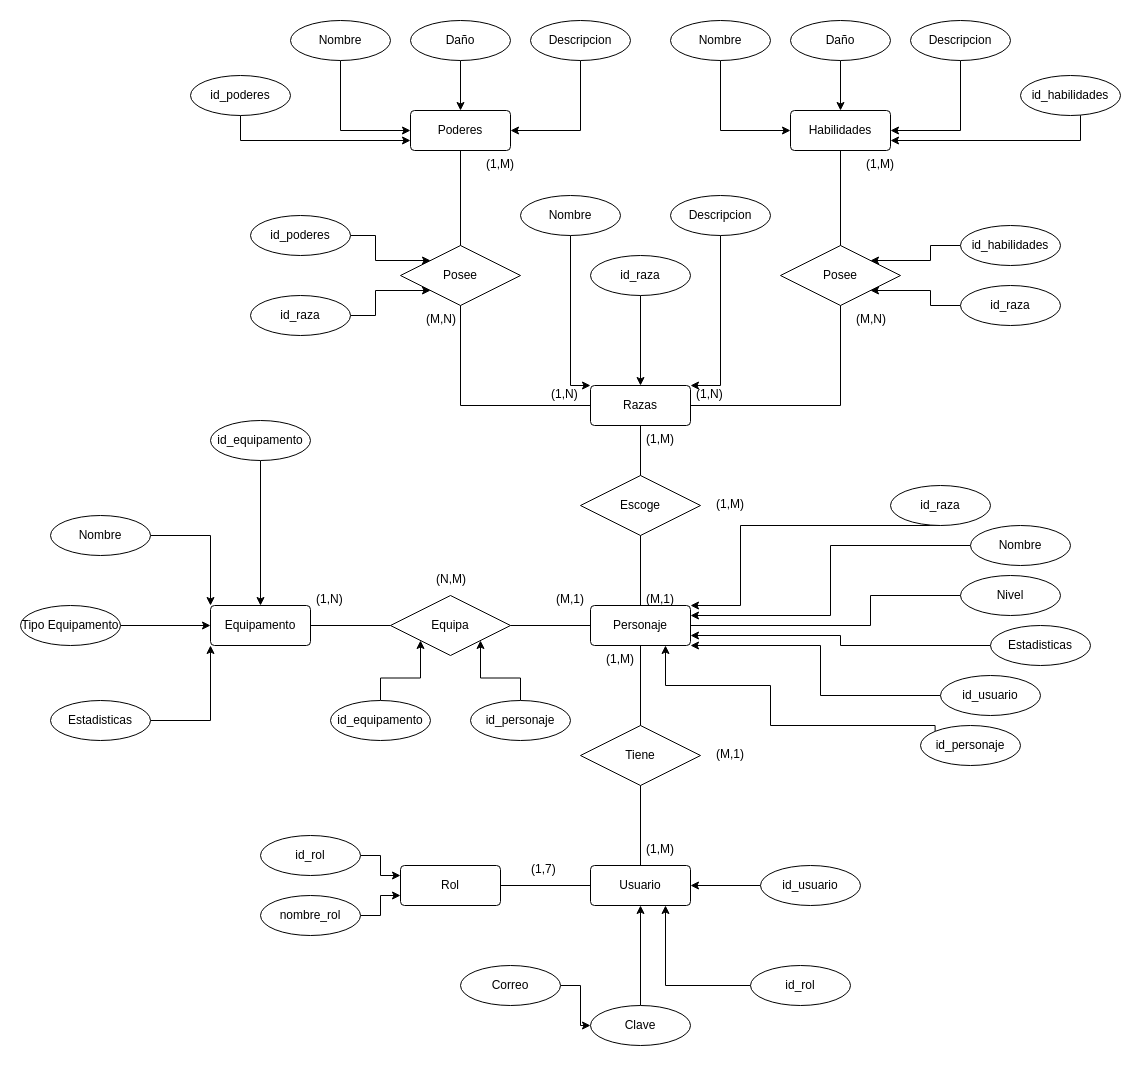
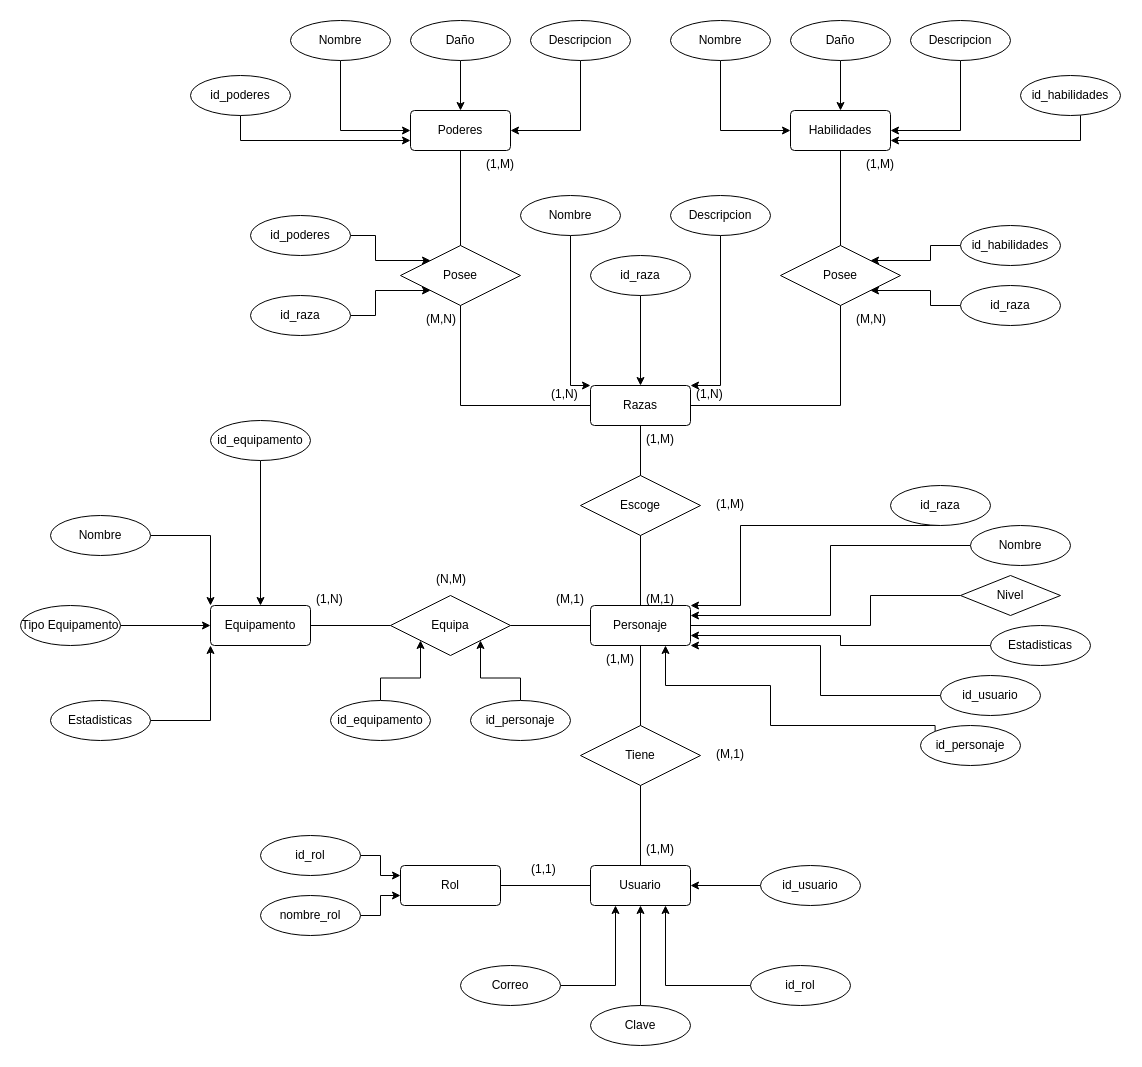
node "Nivel": shape ellipse -> diamond
node "(1,7)": label "(1,7)" -> "(1,1)"
edge "Correo" -> "Clave": now "Correo" -> "Usuario"
